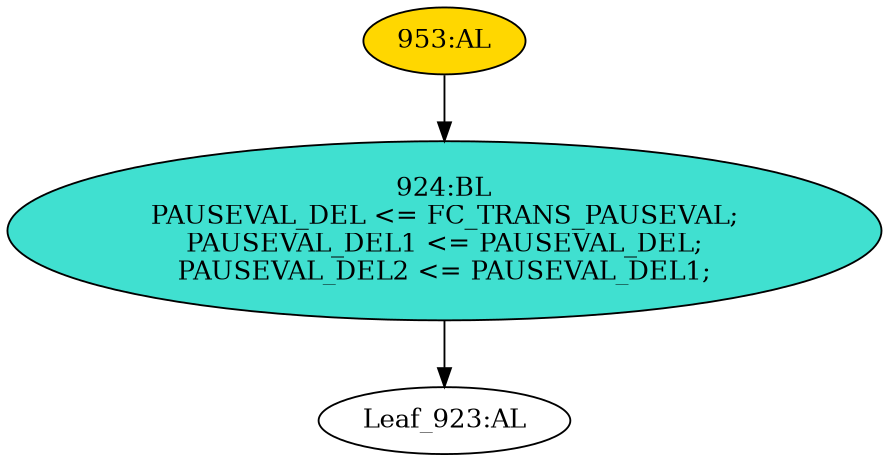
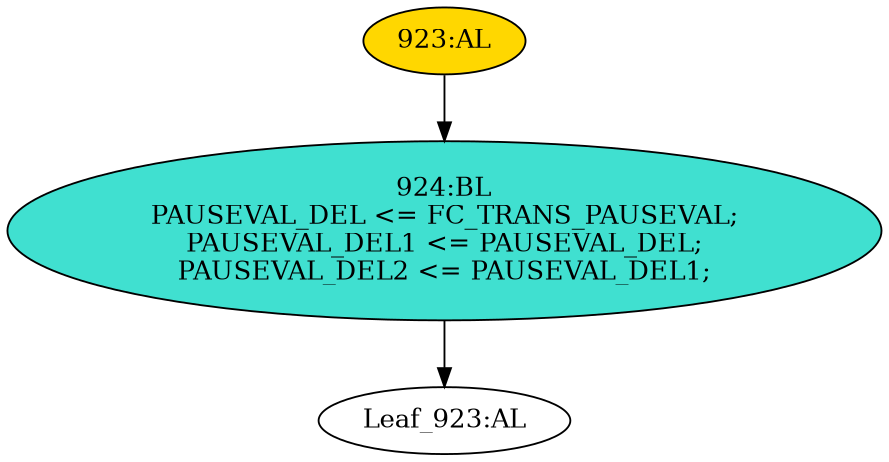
node "953:AL": label "953:AL" -> "923:AL"
